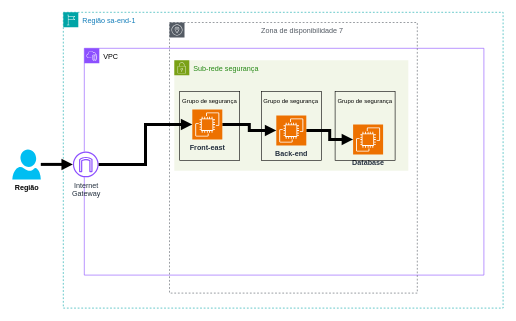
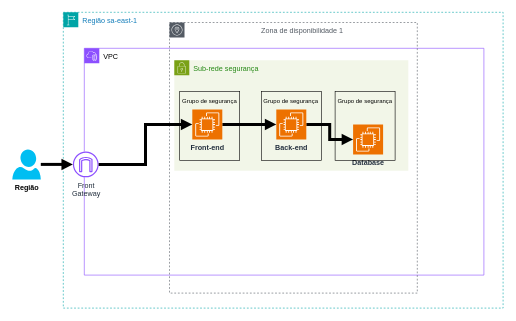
node "Região sa-end-1": label "Região sa-end-1" -> "Região sa-east-1"
node "Zona de disponibilidade 7": label "Zona de disponibilidade 7" -> "Zona de disponibilidade 1"
node "Back-end": moved (291, 131) -> (291, 125)
node "Front-east": label "Front-east" -> "Front-end"
node "Internet Gateway": label "Internet Gateway" -> "Front Gateway"
